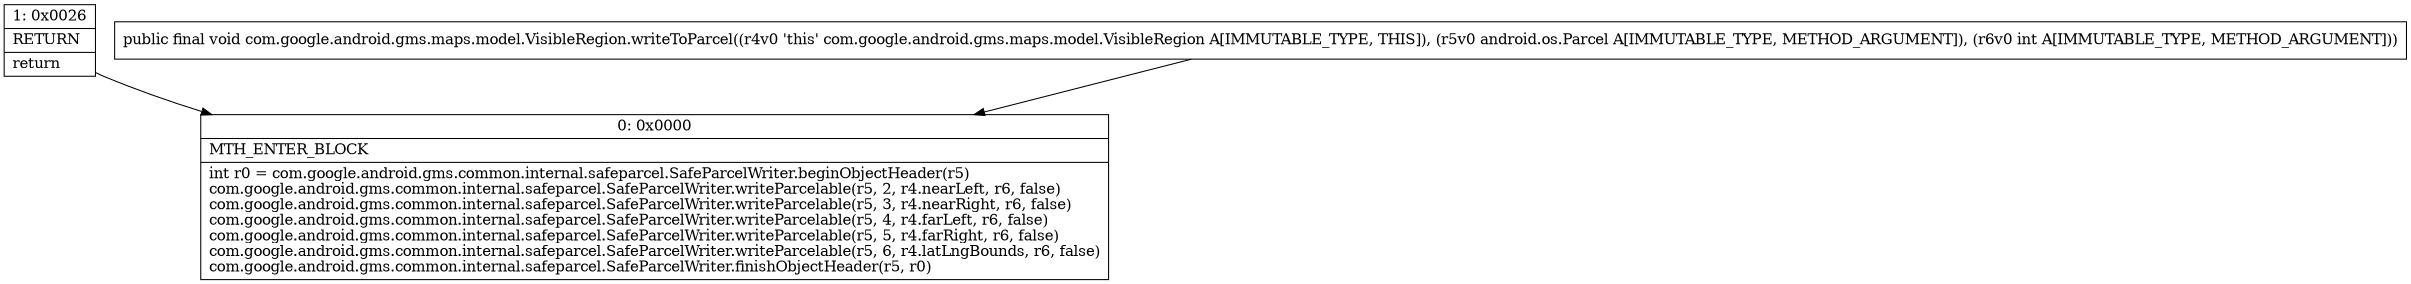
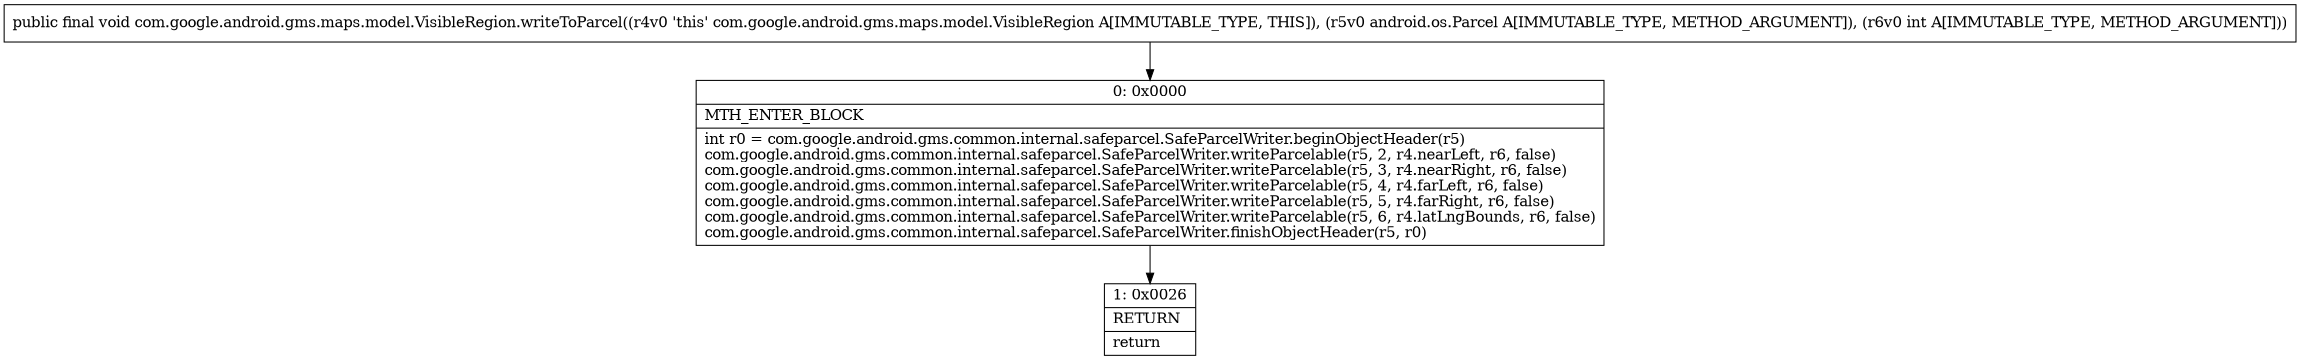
edge "1: 0x0026" -> "0: 0x0000": reversed
